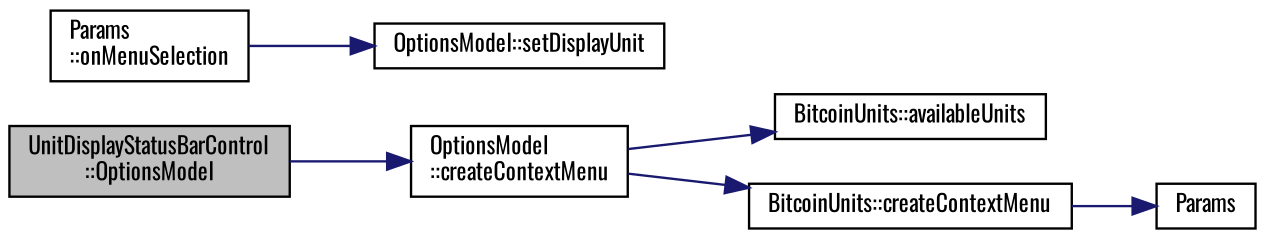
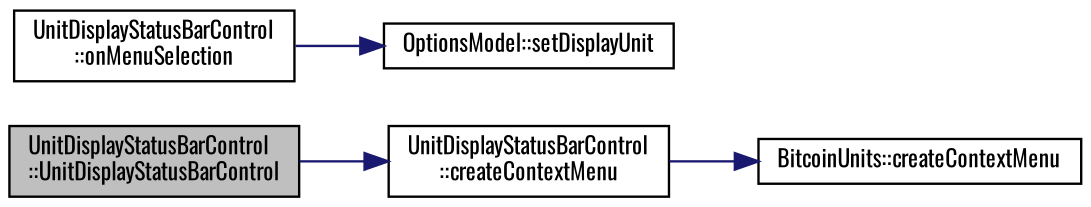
node "Params ::onMenuSelection": label "Params ::onMenuSelection" -> "UnitDisplayStatusBarControl ::onMenuSelection"
node "BitcoinUnits::availableUnits": removed
node "UnitDisplayStatusBarControl ::OptionsModel": label "UnitDisplayStatusBarControl ::OptionsModel" -> "UnitDisplayStatusBarControl ::UnitDisplayStatusBarControl"
node "OptionsModel ::createContextMenu": label "OptionsModel ::createContextMenu" -> "UnitDisplayStatusBarControl ::createContextMenu"
node "Params": removed
